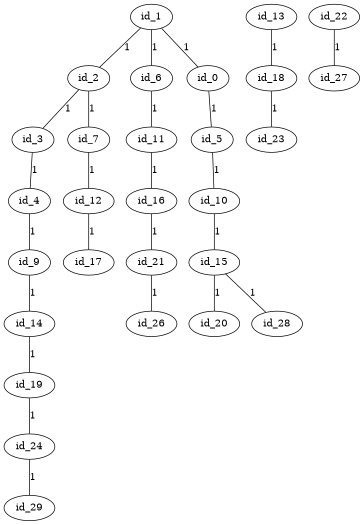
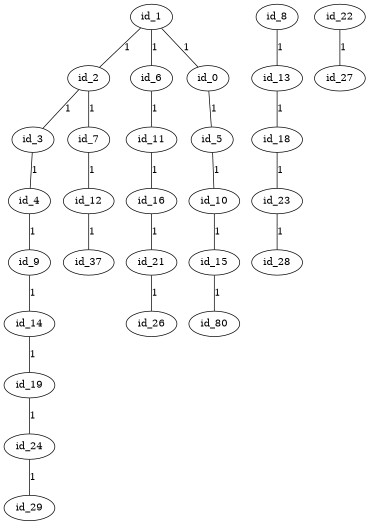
node "id_8": added
node "id_17": label "id_17" -> "id_37"
edge "id_15" -- "id_28": now "id_23" -- "id_28"
node "id_20": label "id_20" -> "id_80"
